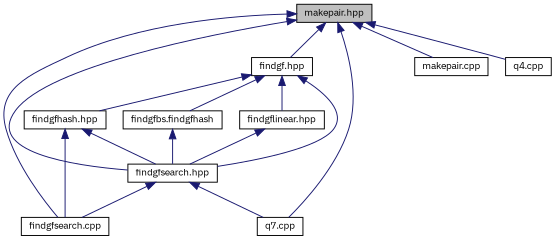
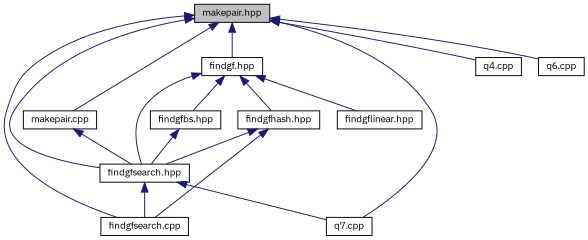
node "q6.cpp": added
node "findgfbs.findgfhash": label "findgfbs.findgfhash" -> "findgfbs.hpp"
edge "findgfsearch.hpp" -> "findgflinear.hpp": now "findgfsearch.hpp" -> "makepair.cpp"
